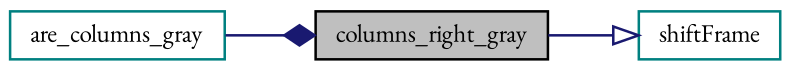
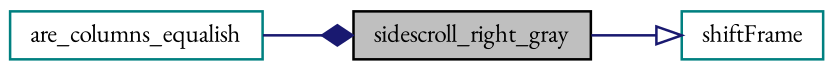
node "are_columns_gray": label "are_columns_gray" -> "are_columns_equalish"
node "columns_right_gray": label "columns_right_gray" -> "sidescroll_right_gray"
